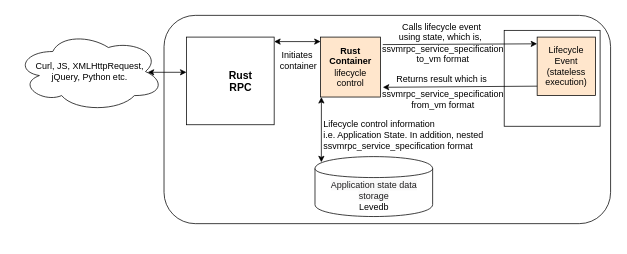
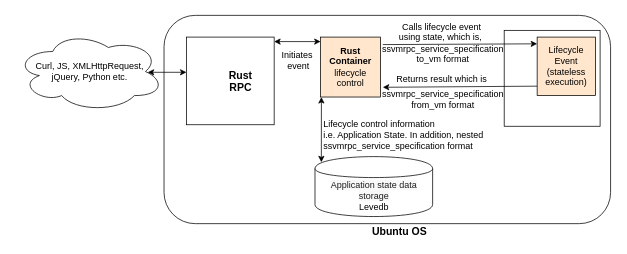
node "Initiates container": label "Initiates container" -> "Initiates event"
node "Ubuntu OS": added
